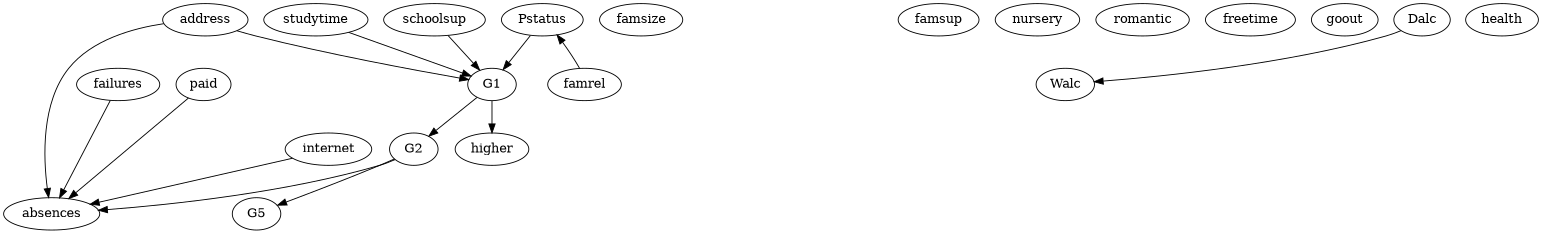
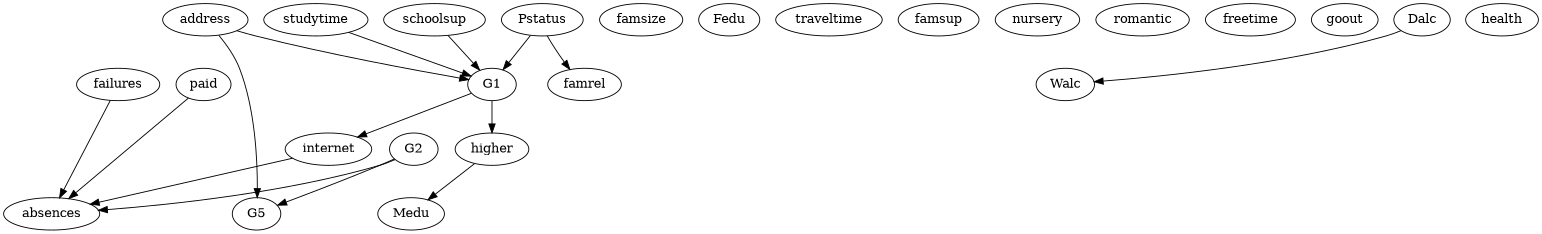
node "Fedu": added
node "traveltime": added
edge "famrel" -> "Pstatus": reversed
edge "address" -> "absences": now "address" -> "G5"
edge "G1" -> "G2": now "G1" -> "internet"
node "Medu": added
